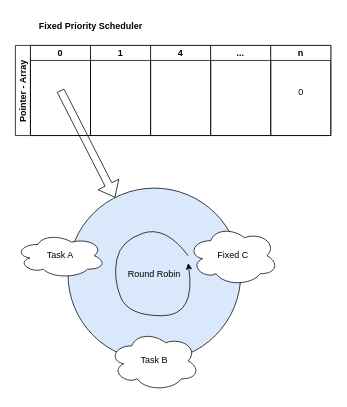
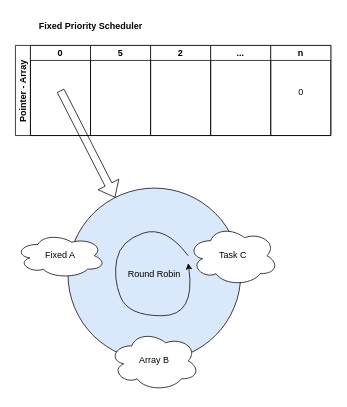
node "1": label "1" -> "5"
node "4": label "4" -> "2"
node "Task A": label "Task A" -> "Fixed A"
node "Fixed C": label "Fixed C" -> "Task C"
node "Task B": label "Task B" -> "Array B"
